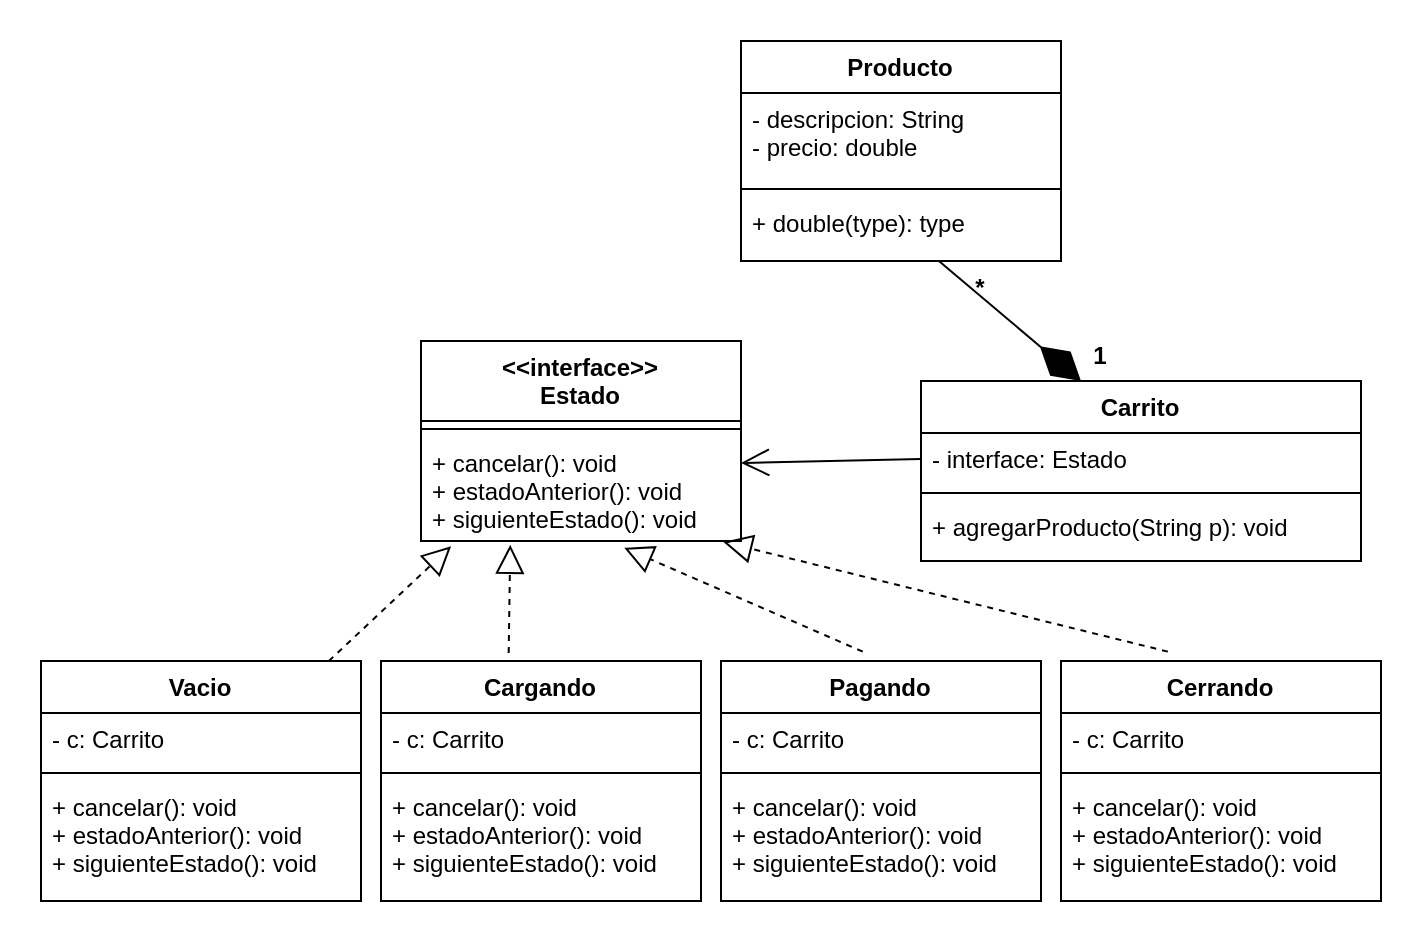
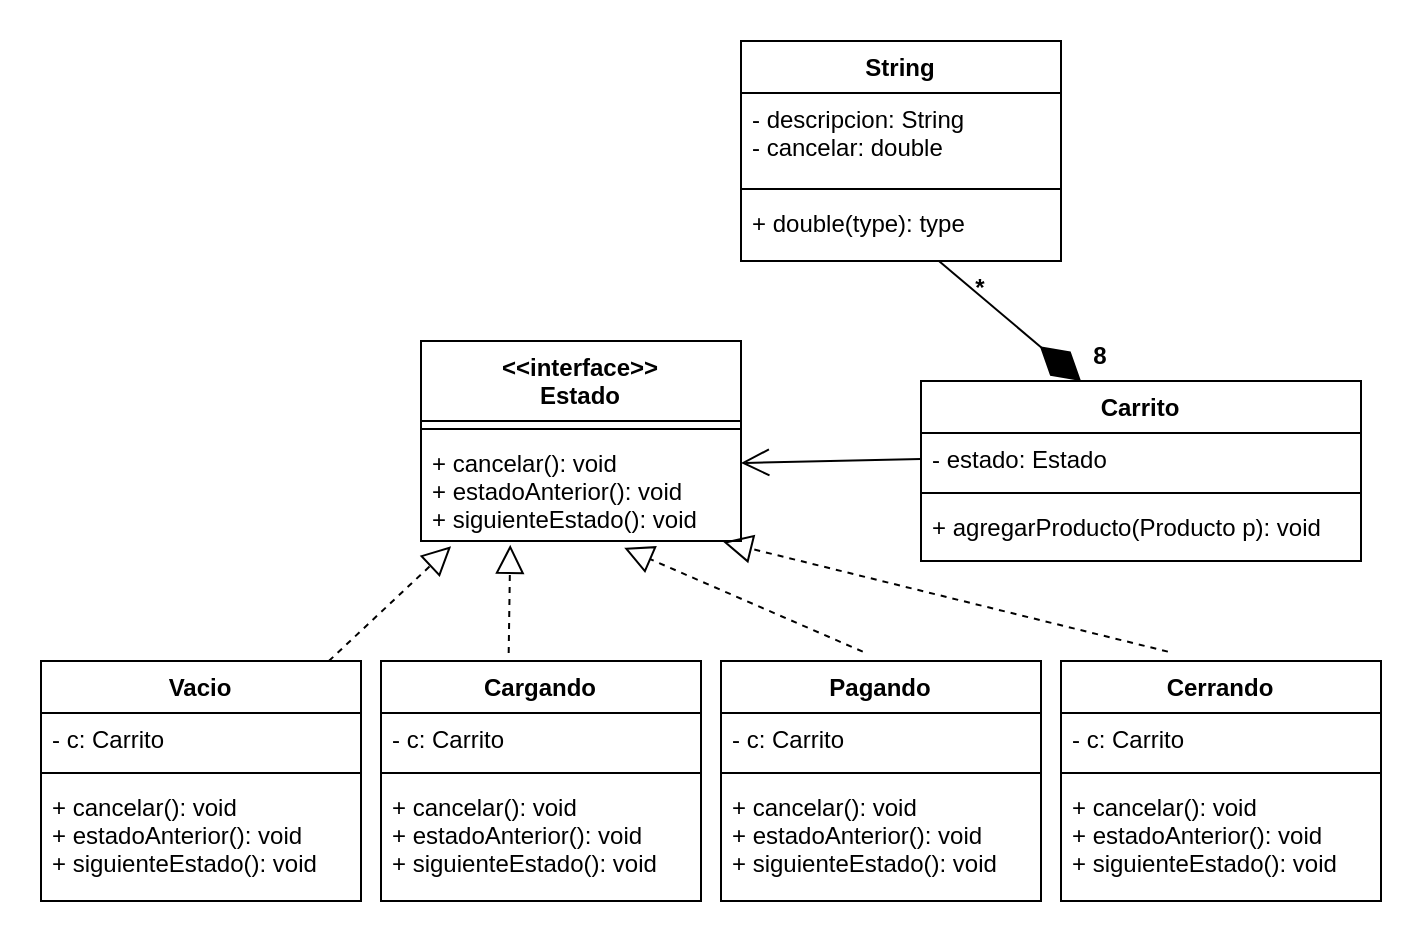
node "Producto": label "Producto" -> "String"
node "- descripcion: String - precio: double": label "- descripcion: String - precio: double" -> "- descripcion: String - cancelar: double"
node "1": label "1" -> "8"
node "- interface: Estado": label "- interface: Estado" -> "- estado: Estado"
node "+ agregarProducto(String p): void": label "+ agregarProducto(String p): void" -> "+ agregarProducto(Producto p): void"
